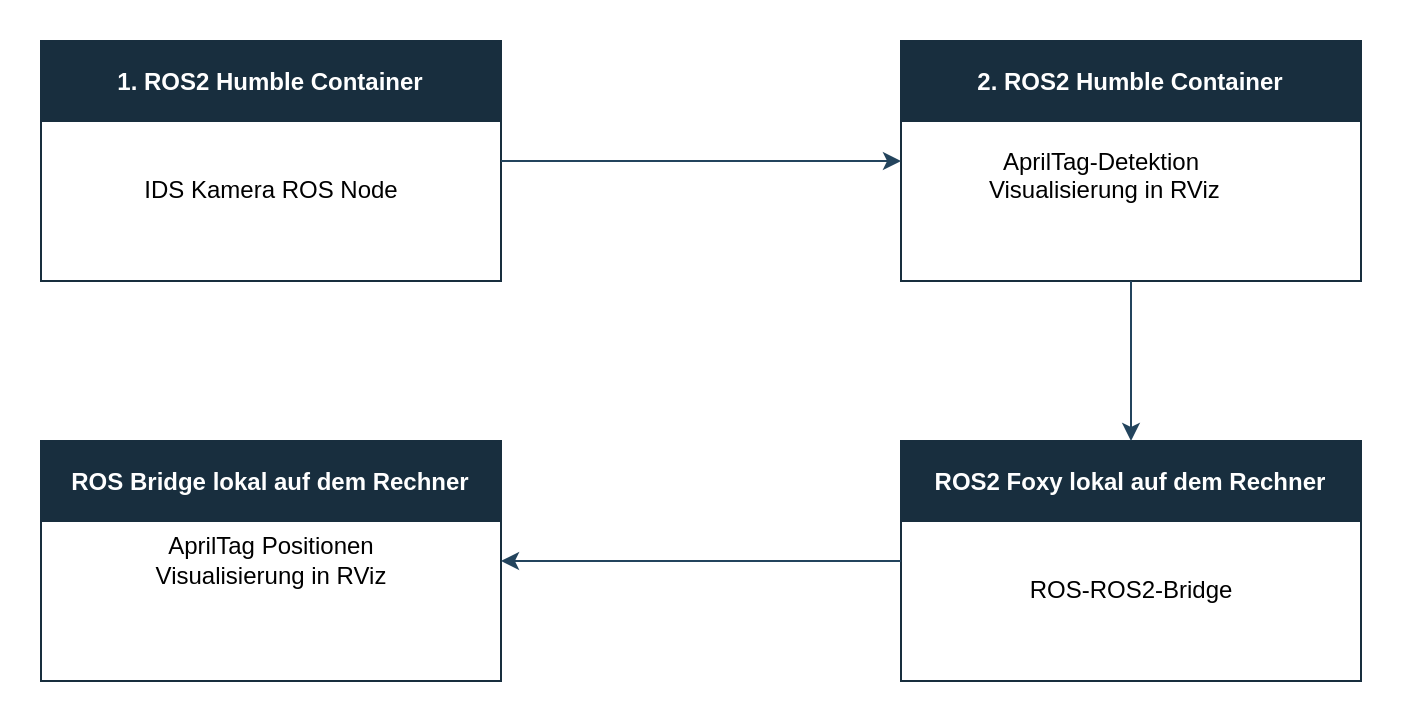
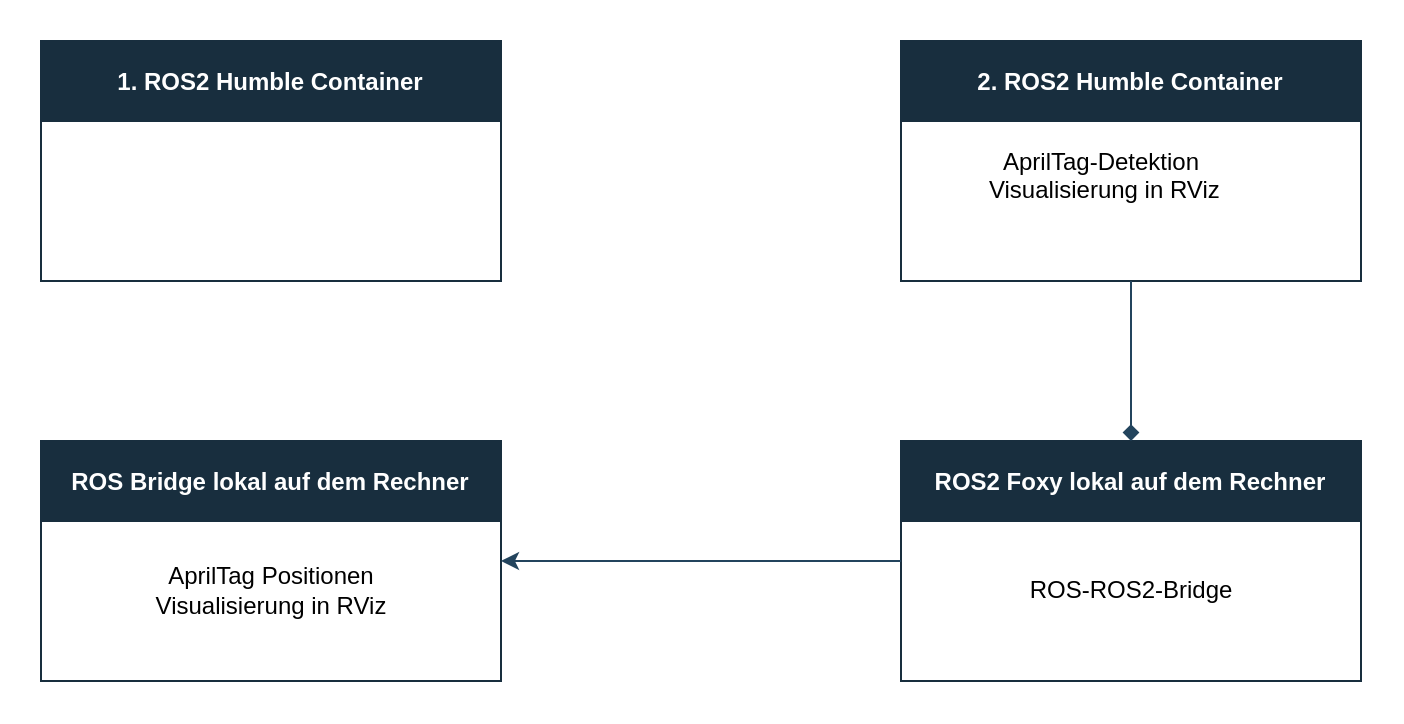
edge "1. ROS2 Humble Container" -> "2. ROS2 Humble Container": removed
node "IDS Kamera ROS Node": removed
edge "2. ROS2 Humble Container" -> "ROS2 Foxy lokal auf dem Rechner": arrowhead classic -> diamond
node "AprilTag Positionen Visualisierung in RViz": moved (271, 561) -> (271, 591)
